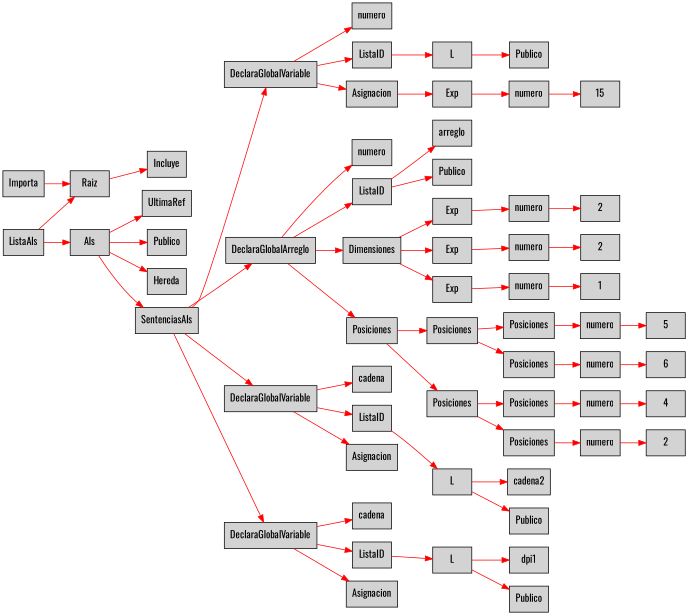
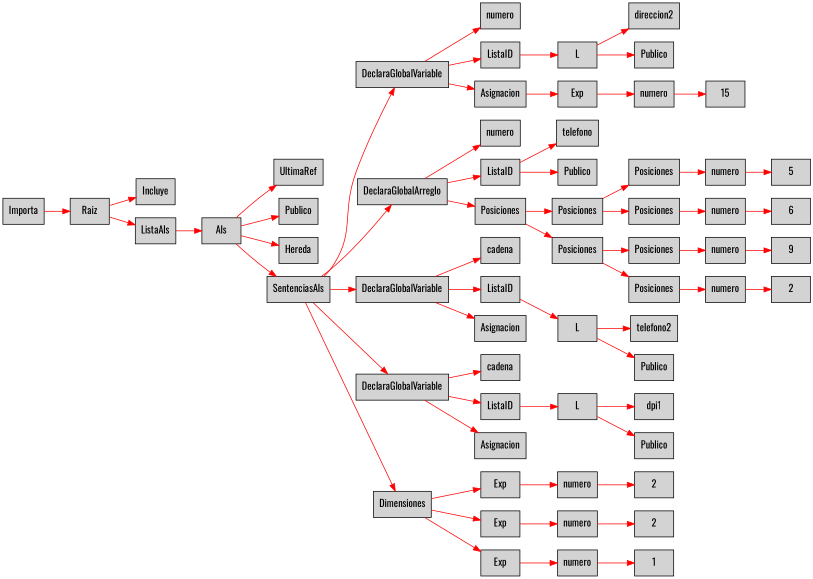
node "direccion2": added
node "arreglo": label "arreglo" -> "telefono"
edge "ListaAls" -> "Raiz": reversed
edge "DeclaraGlobalArreglo" -> "Dimensiones": now "SentenciasAls" -> "Dimensiones"
node "4": label "4" -> "9"
node "cadena2": label "cadena2" -> "telefono2"
